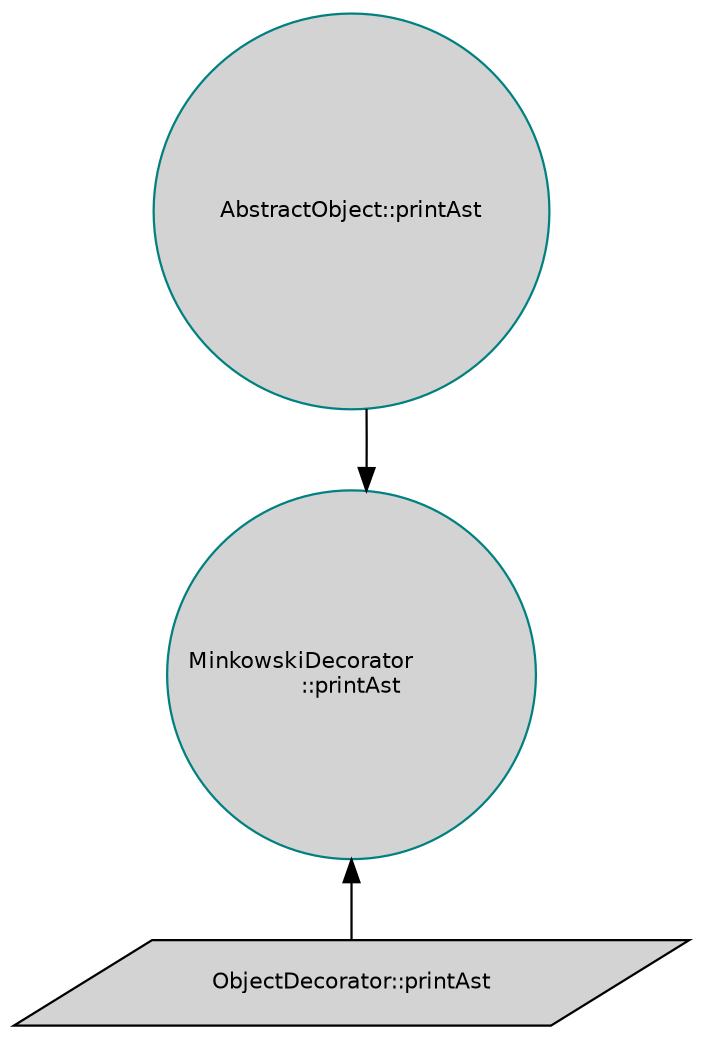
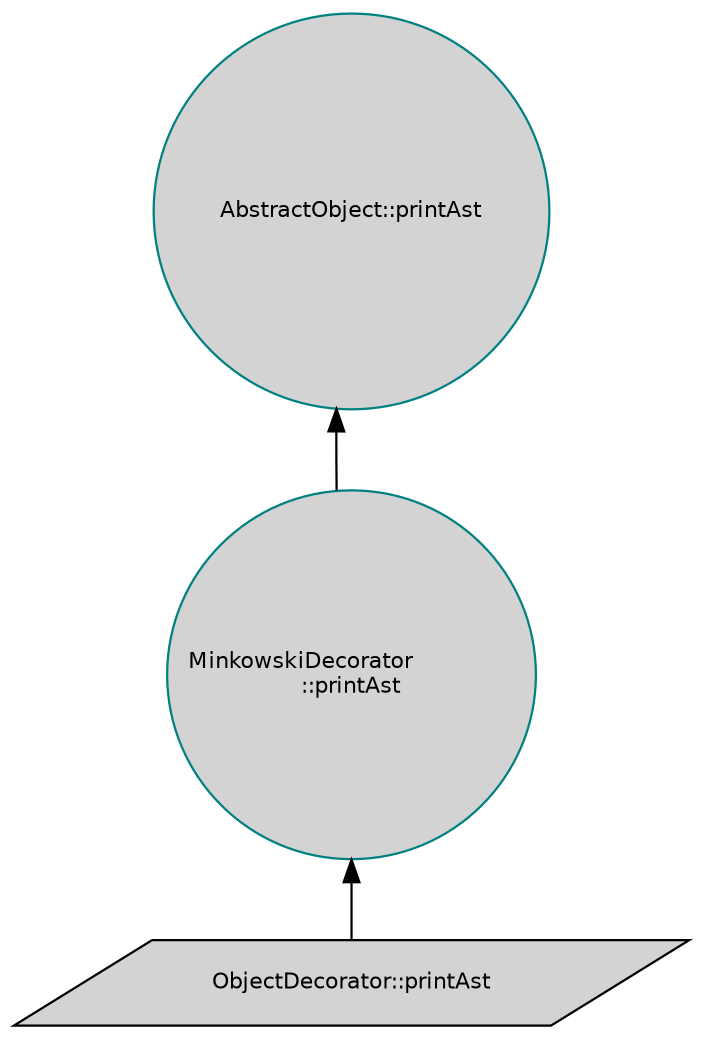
edge "AbstractObject::printAst" -> "MinkowskiDecorator ::printAst": reversed
